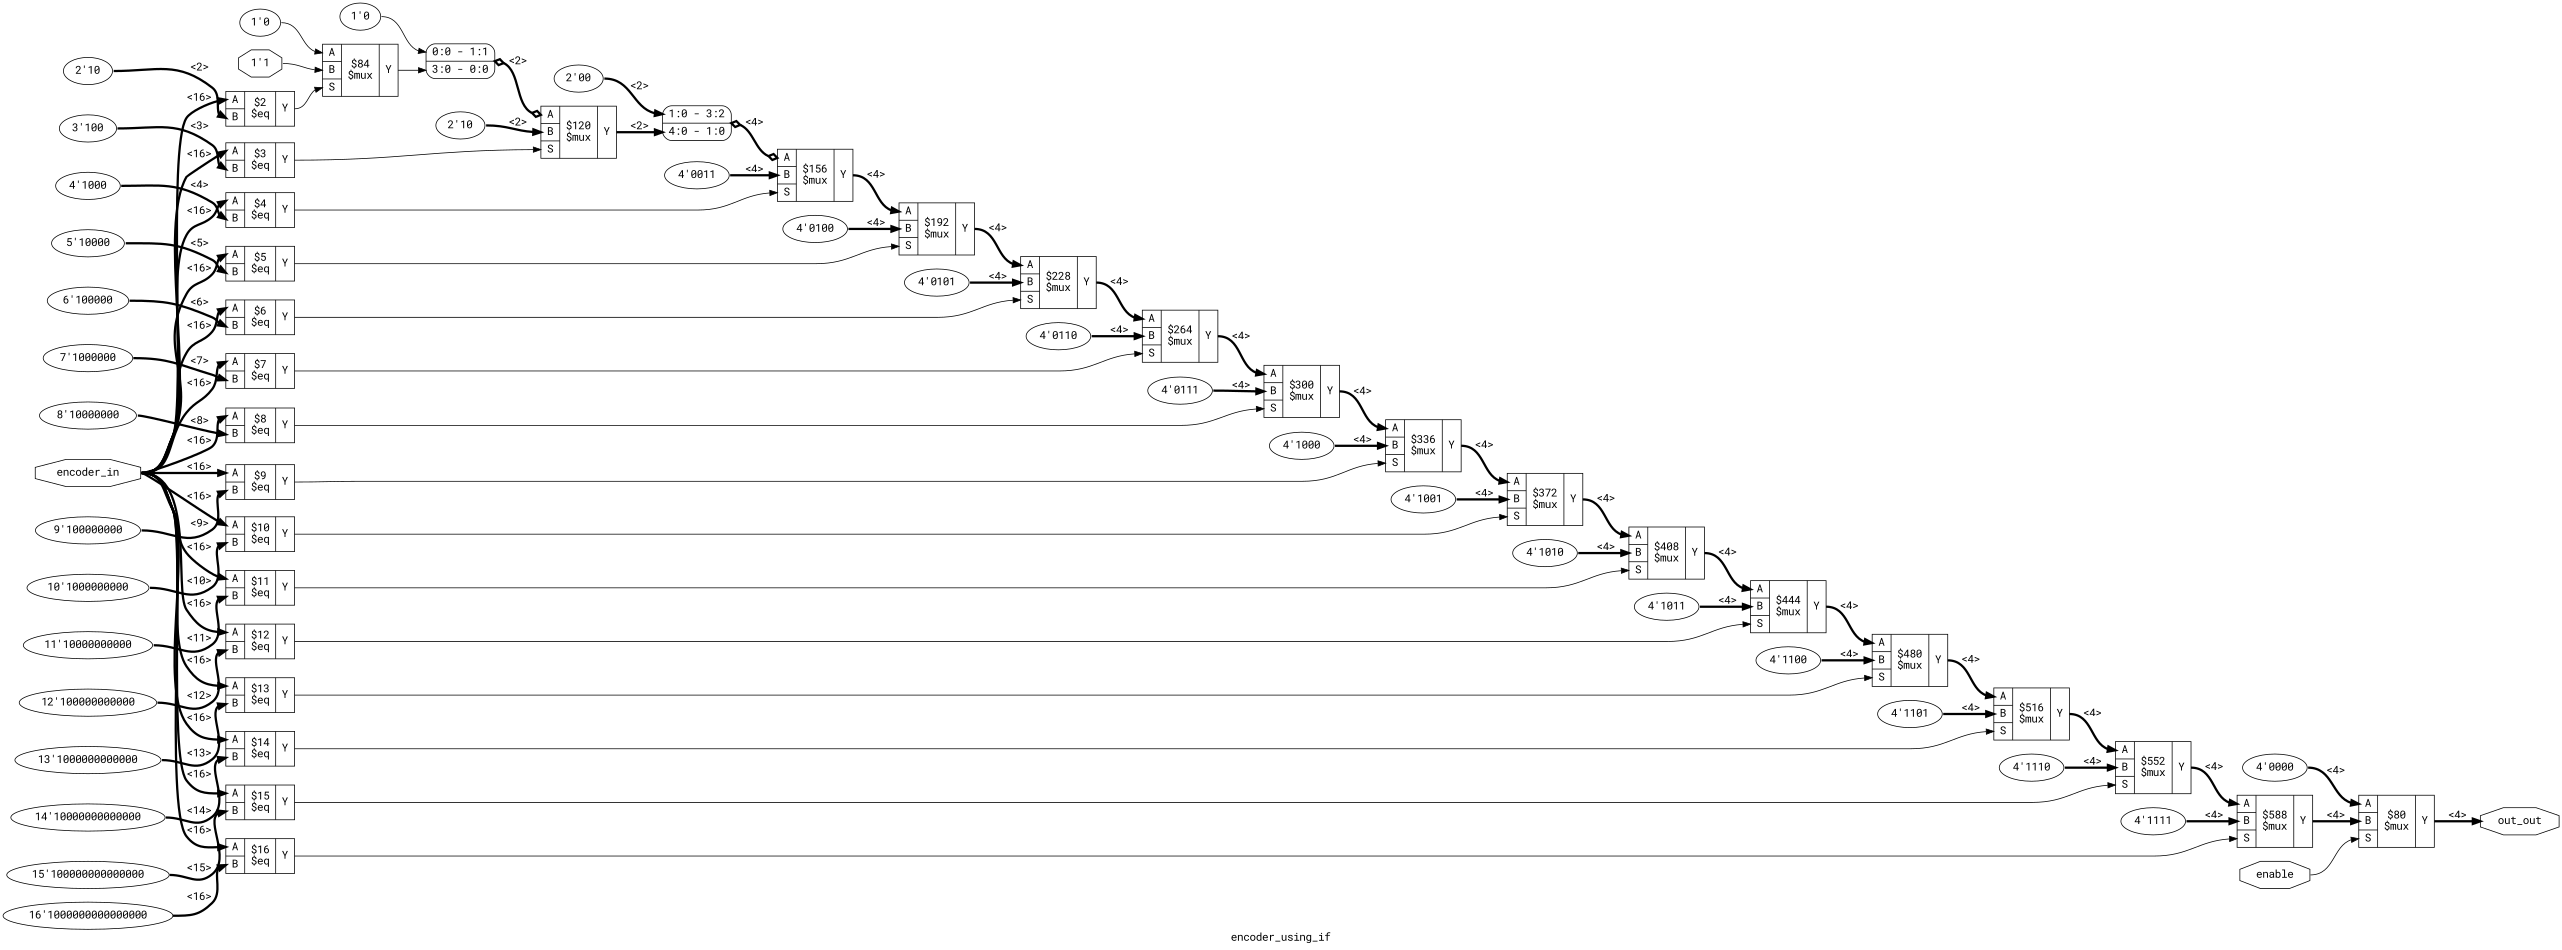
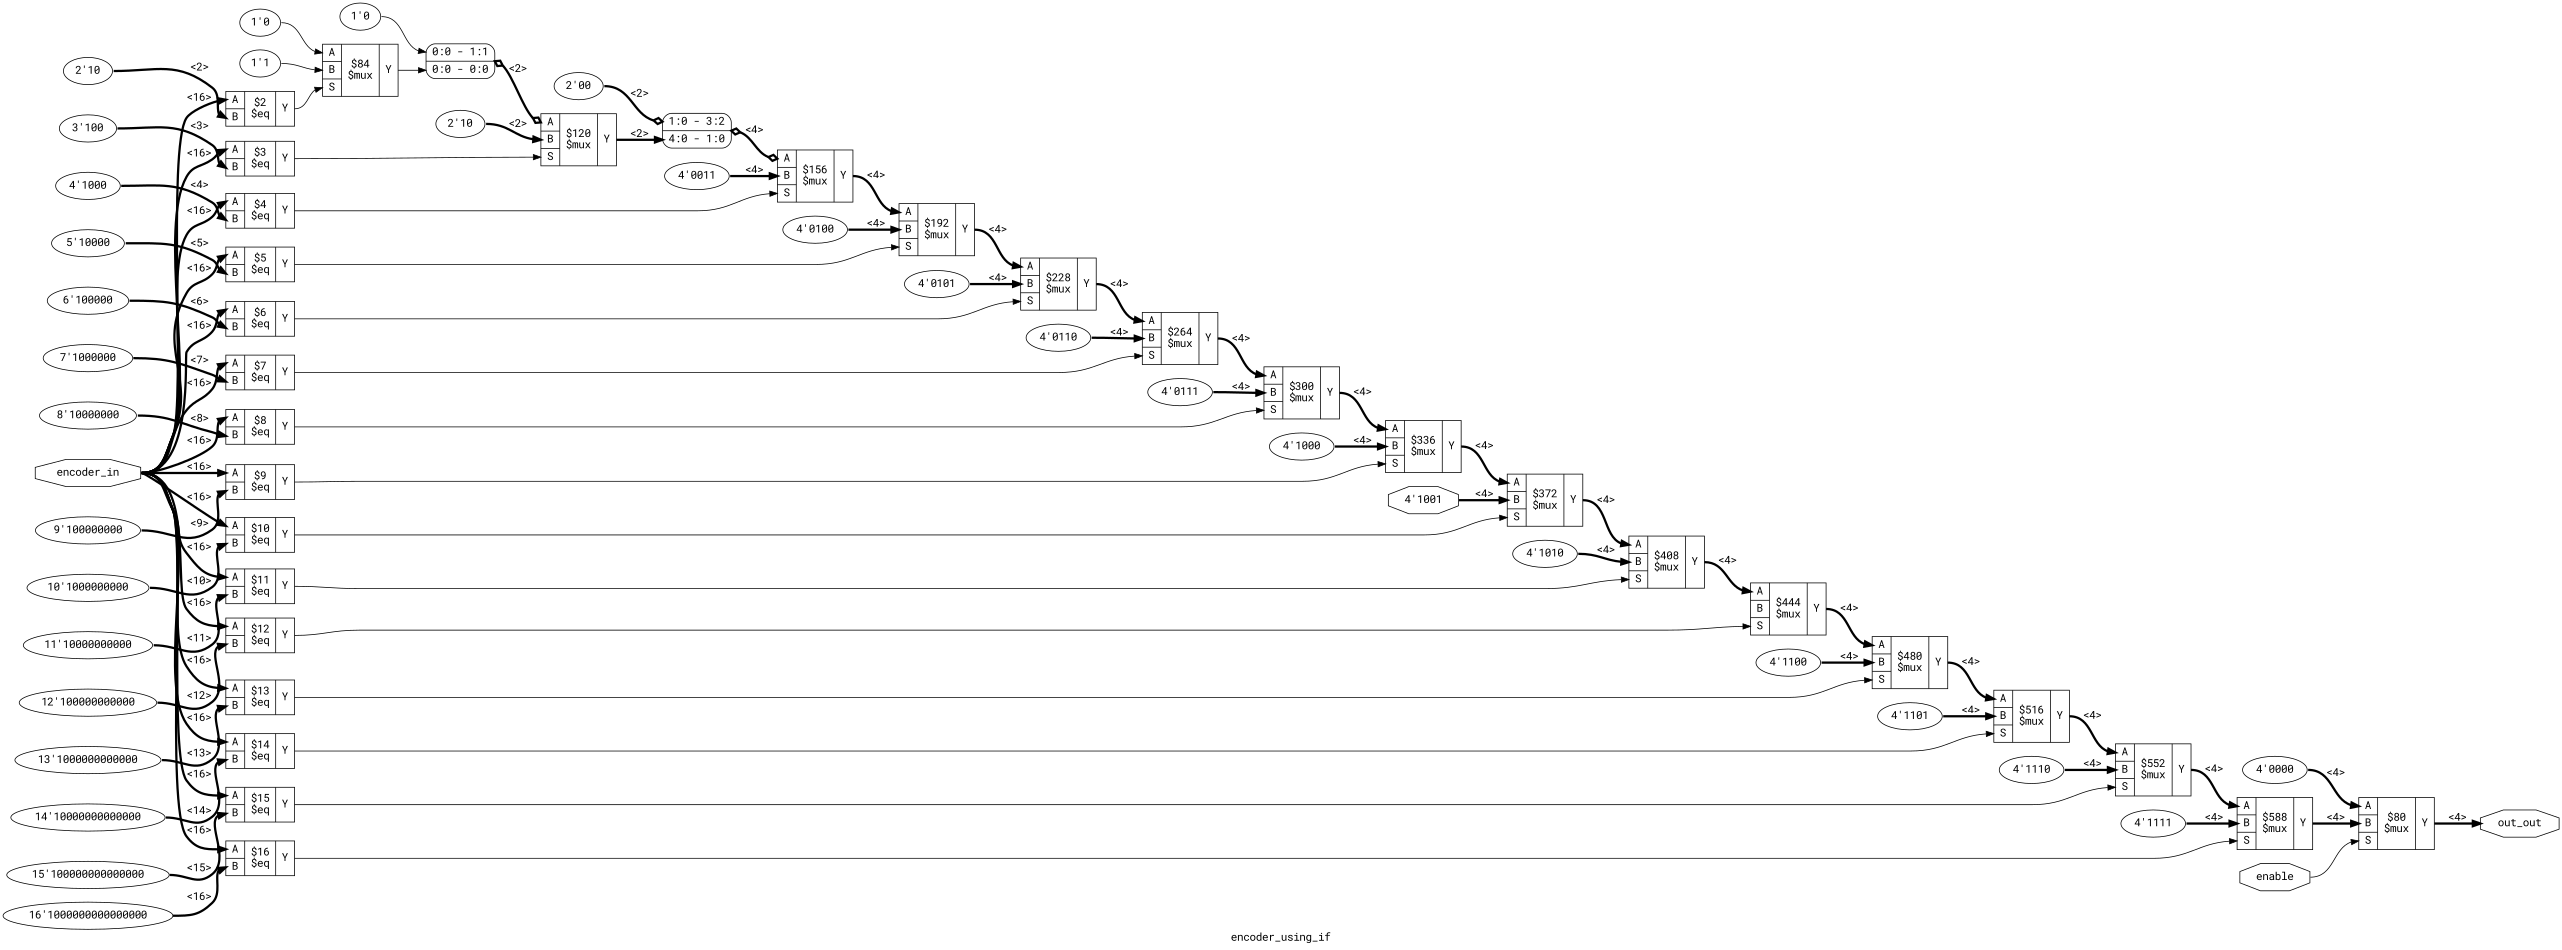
node "1'1": shape octagon -> ellipse
node "0:0 - 1:1": text "3:0 - 0:0" -> "0:0 - 0:0"
edge "2'00" -> "1:0 - 3:2": arrowhead normal -> odiamond
node "4'1001": shape ellipse -> octagon
node "4'1011": removed
